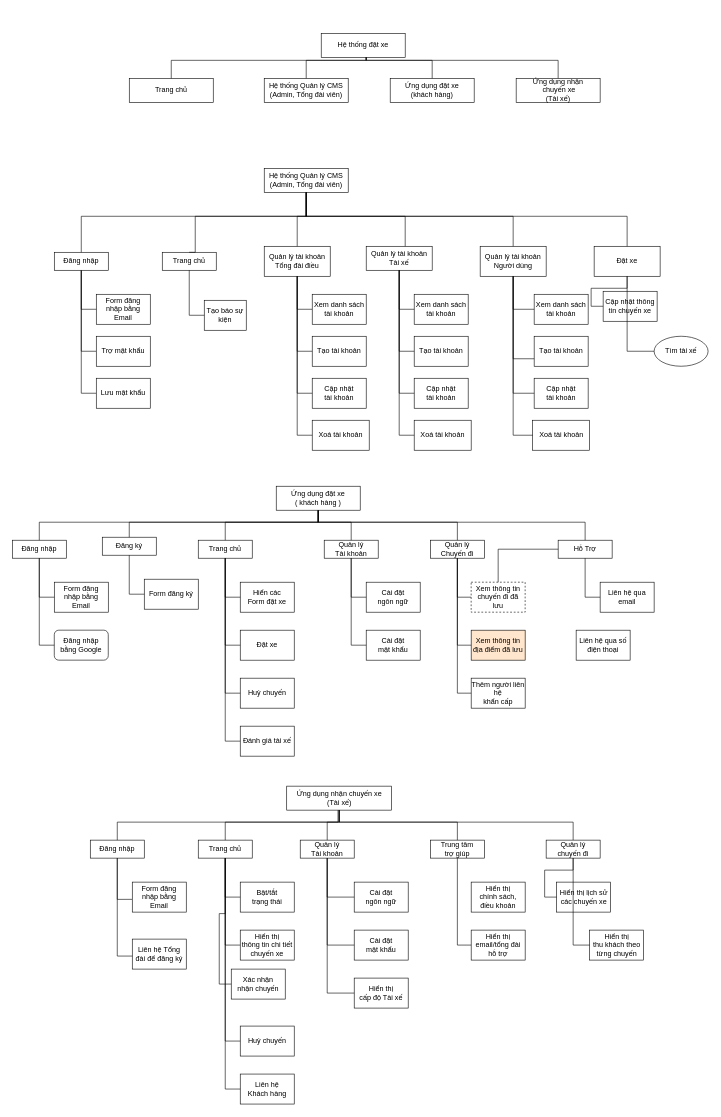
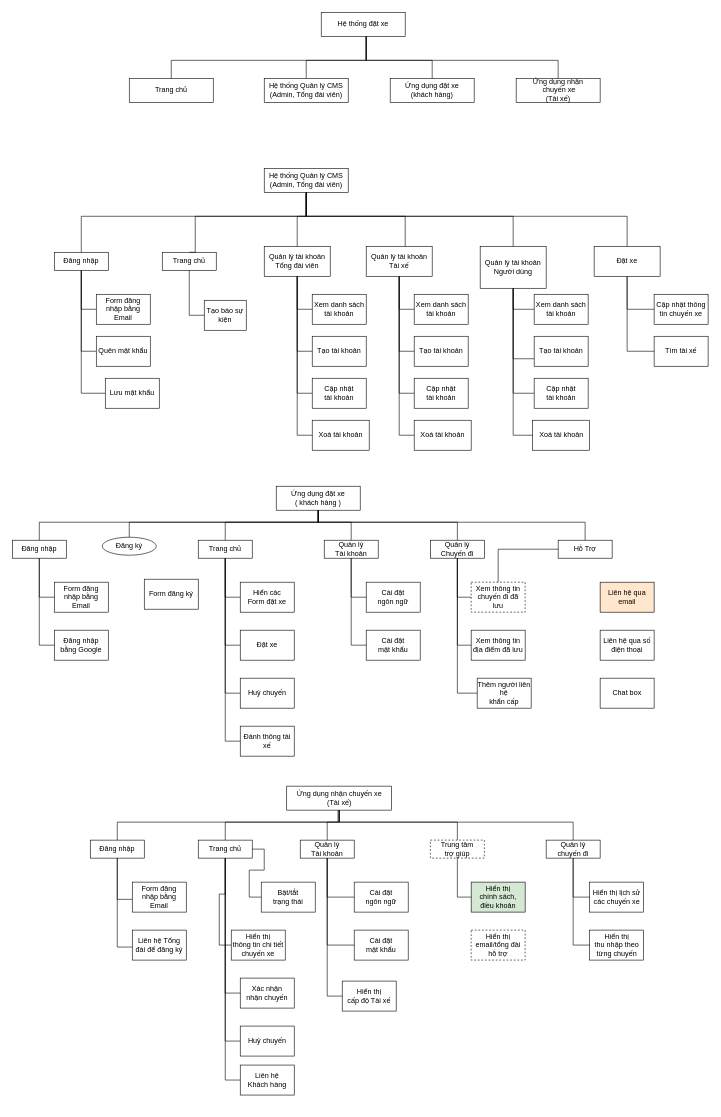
node "Hệ thống đặt xe": moved (363, 45) -> (363, 24)
node "Quản lý tài khoản Tài xế": size 66x24 -> 66x30
node "Quản lý tài khoản Tổng đài điều": label "Quản lý tài khoản Tổng đài điều" -> "Quản lý tài khoản Tổng đài viên"
node "Quản lý tài khoản Người dùng": size 66x30 -> 66x42
node "Cập nhật thông tin chuyến xe": moved (630, 306) -> (681, 309)
node "Trợ mật khẩu": label "Trợ mật khẩu" -> "Quên mật khẩu"
node "Tìm tài xế": shape ellipse -> rectangle
node "Lưu mật khẩu": moved (123, 393) -> (132, 393)
node "Đăng ký": shape rectangle -> ellipse
edge "Đăng ký" -- "Form đăng ký": removed
edge "Hỗ Trợ" -- "Liên hệ qua email": removed
node "Liên hệ qua email": fillcolor #ffffff -> #ffe6cc
node "Đăng nhập bằng Google": shape rounded rectangle -> rectangle
node "Xem thông tin địa điểm đã lưu": fillcolor #ffe6cc -> #ffffff
node "Liên hệ qua số điện thoại": moved (603, 645) -> (627, 645)
node "Thêm người liên hệ khẩn cấp": moved (498, 693) -> (504, 693)
node "Chat box": added
node "Đánh giá tài xế": label "Đánh giá tài xế" -> "Đánh thông tài xế"
node "Trung tâm trợ giúp": style solid -> dashed
node "Bật/tắt trạng thái": moved (267, 897) -> (288, 897)
edge "Trung tâm trợ giúp" -- "Hiển thị chính sách, điều khoản": added
node "Hiển thị chính sách, điều khoản": fillcolor #ffffff -> #d5e8d4
node "Hiển thị lịch sử các chuyến xe": moved (584, 897) -> (617, 897)
edge "Trung tâm trợ giúp" -- "Hiển thị email/tổng đài hỗ trợ": removed
node "Hiển thị thông tin chi tiết chuyến xe": moved (267, 945) -> (258, 945)
node "Hiển thị email/tổng đài hỗ trợ": style solid -> dashed
node "Hiển thị thu khách theo từng chuyến": label "Hiển thị thu khách theo từng chuyến" -> "Hiển thị thu nhập theo từng chuyến"
node "Liên hệ Tổng đài để đăng ký": moved (159, 954) -> (159, 945)
node "Xác nhận nhận chuyến": moved (258, 984) -> (267, 993)
node "Hiển thị cấp độ Tài xế": moved (381, 993) -> (369, 996)
node "Liên hệ Khách hàng": moved (267, 1089) -> (267, 1080)
